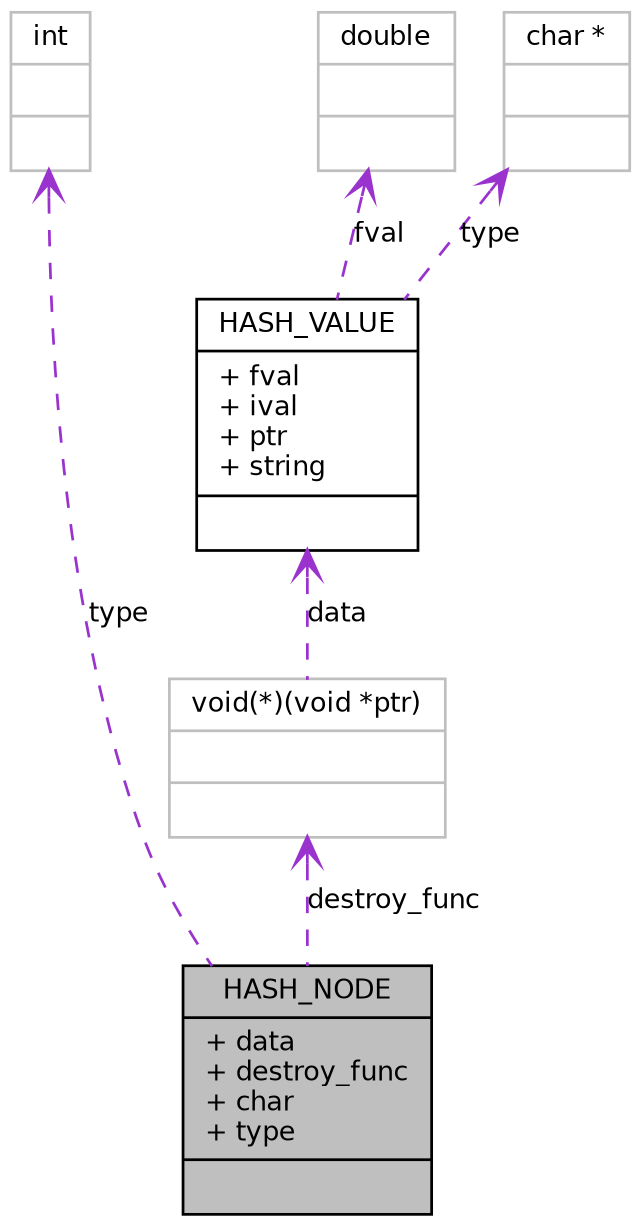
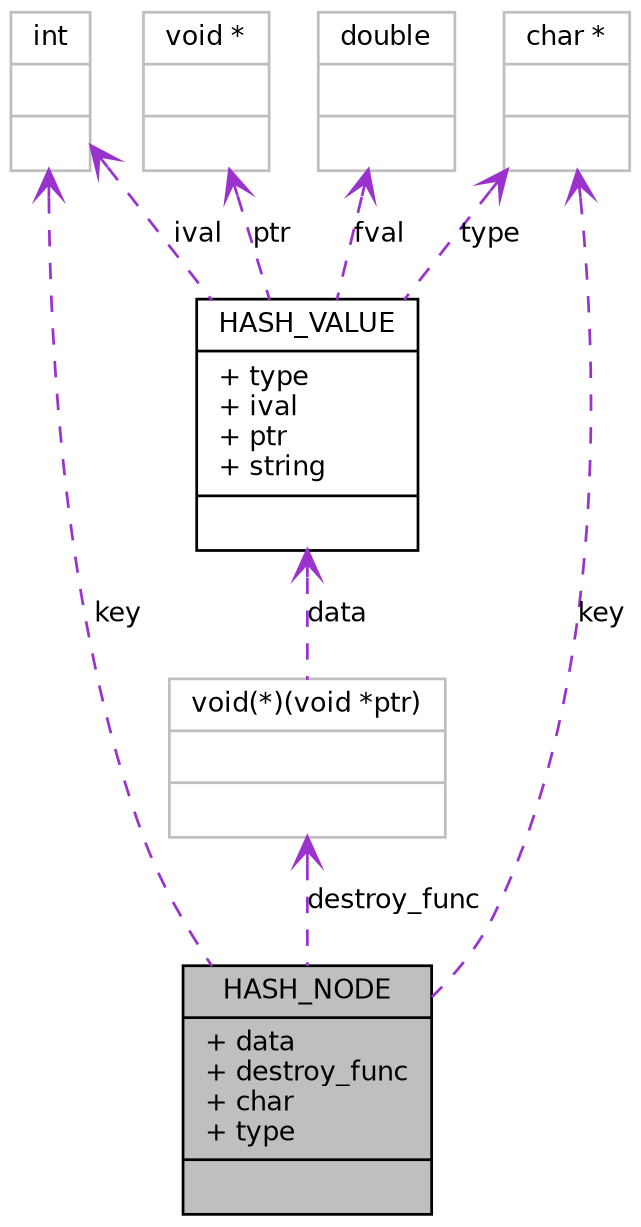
node "void *": added
edge "HASH_VALUE" -> "int": added, label "ival"
node "HASH_VALUE": text "+ fval" -> "+ type"
edge "HASH_NODE" -> "char *": added, label "key"
edge "HASH_NODE" -> "int": label "type" -> "key"
